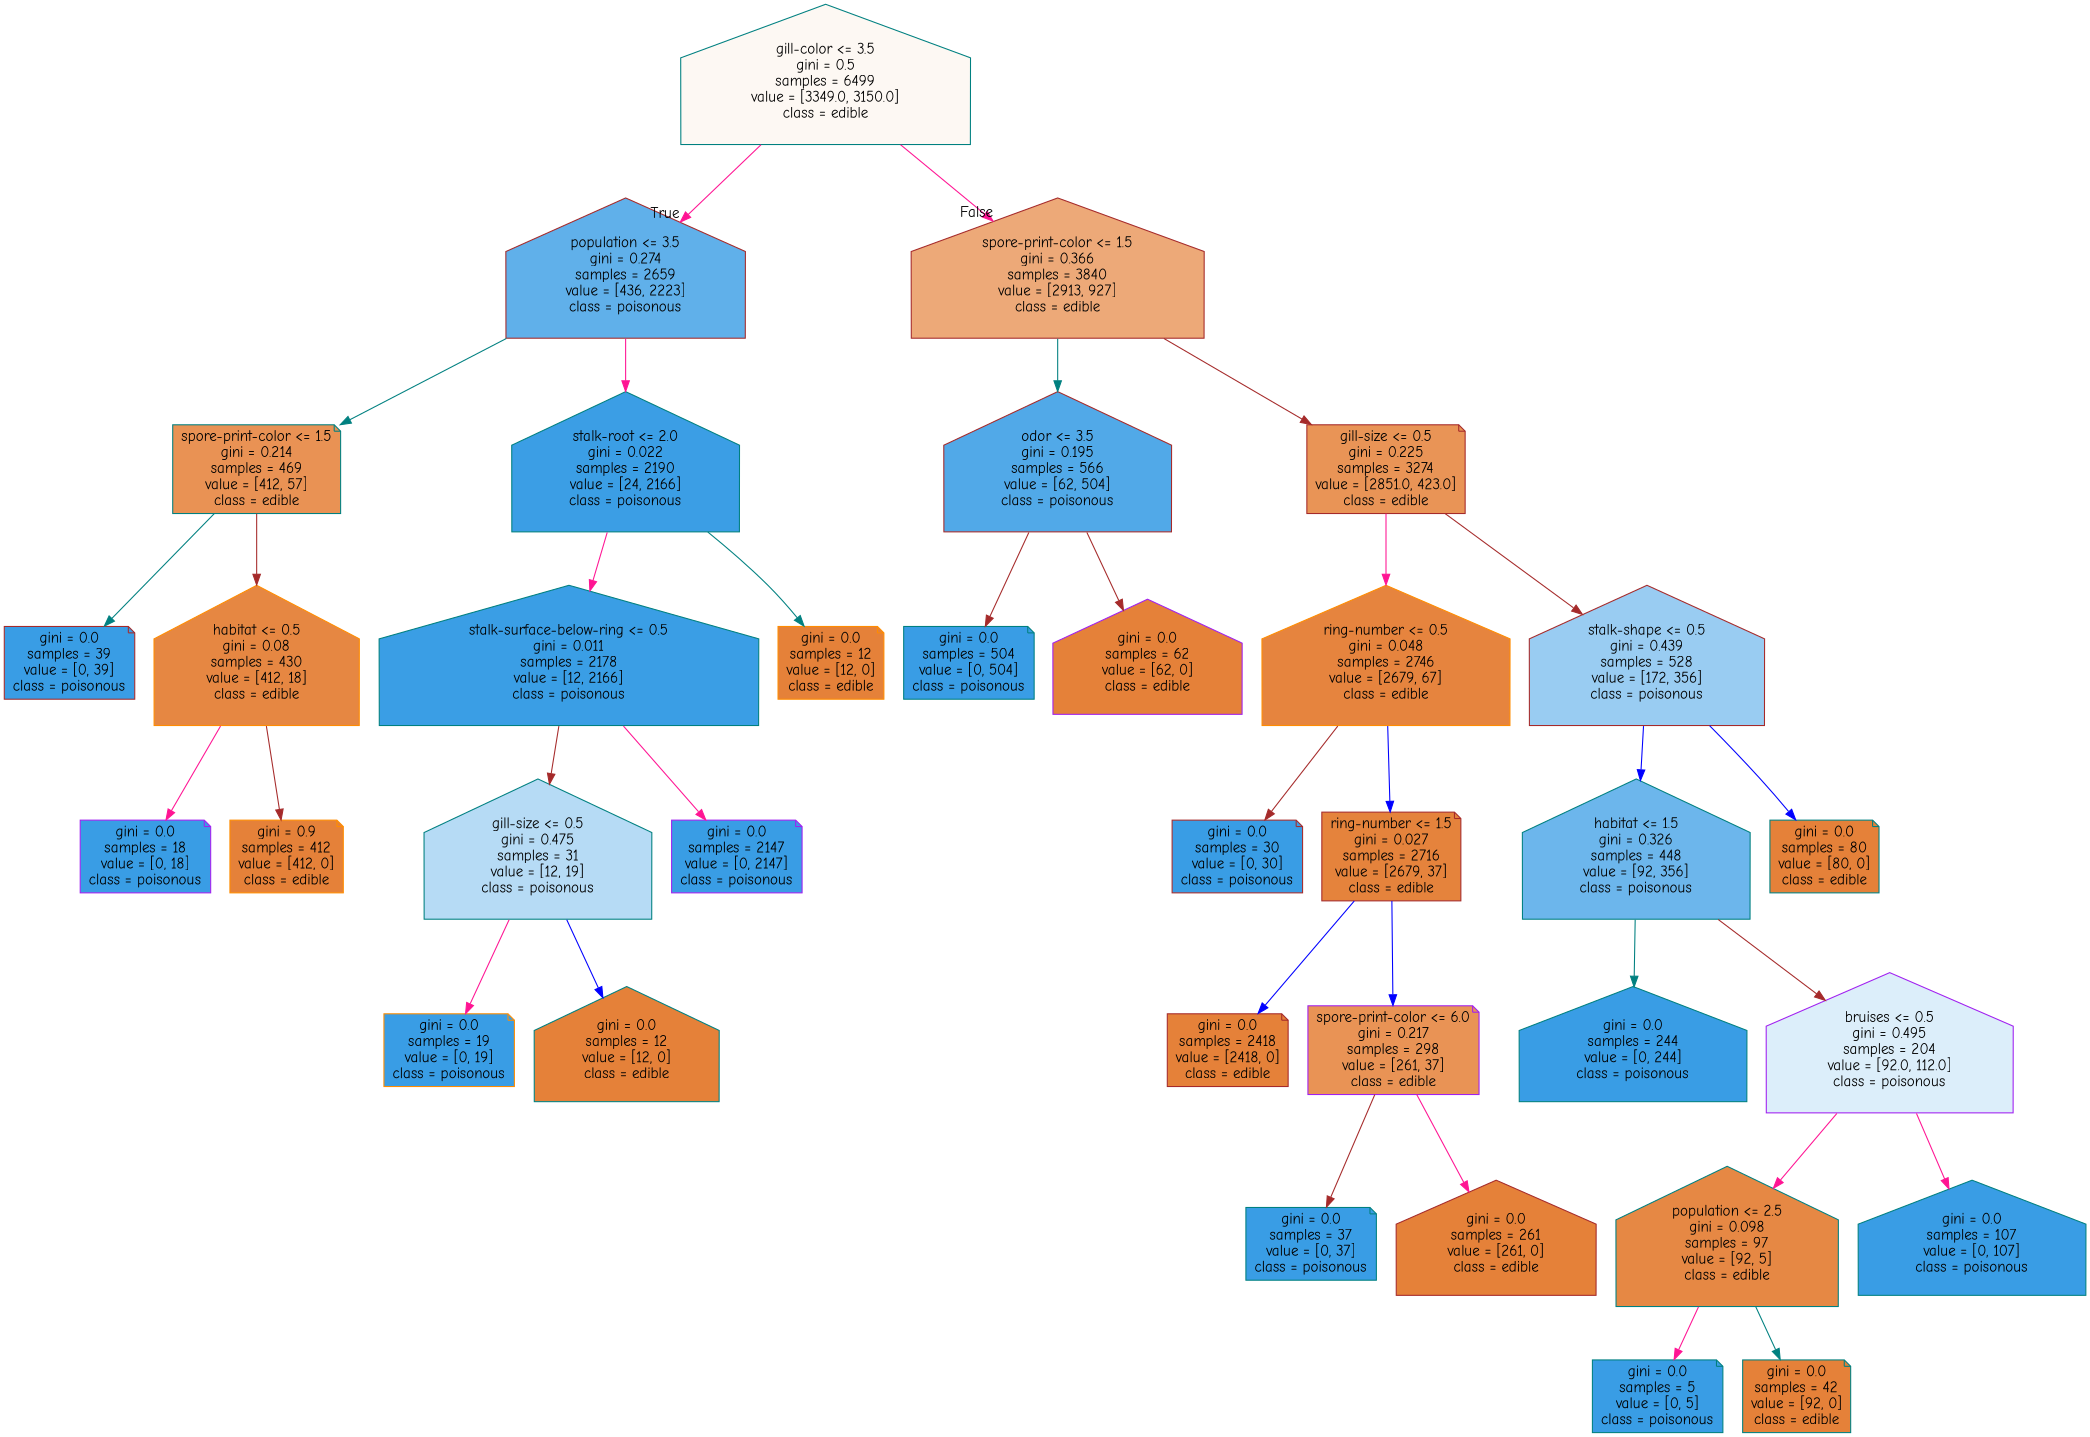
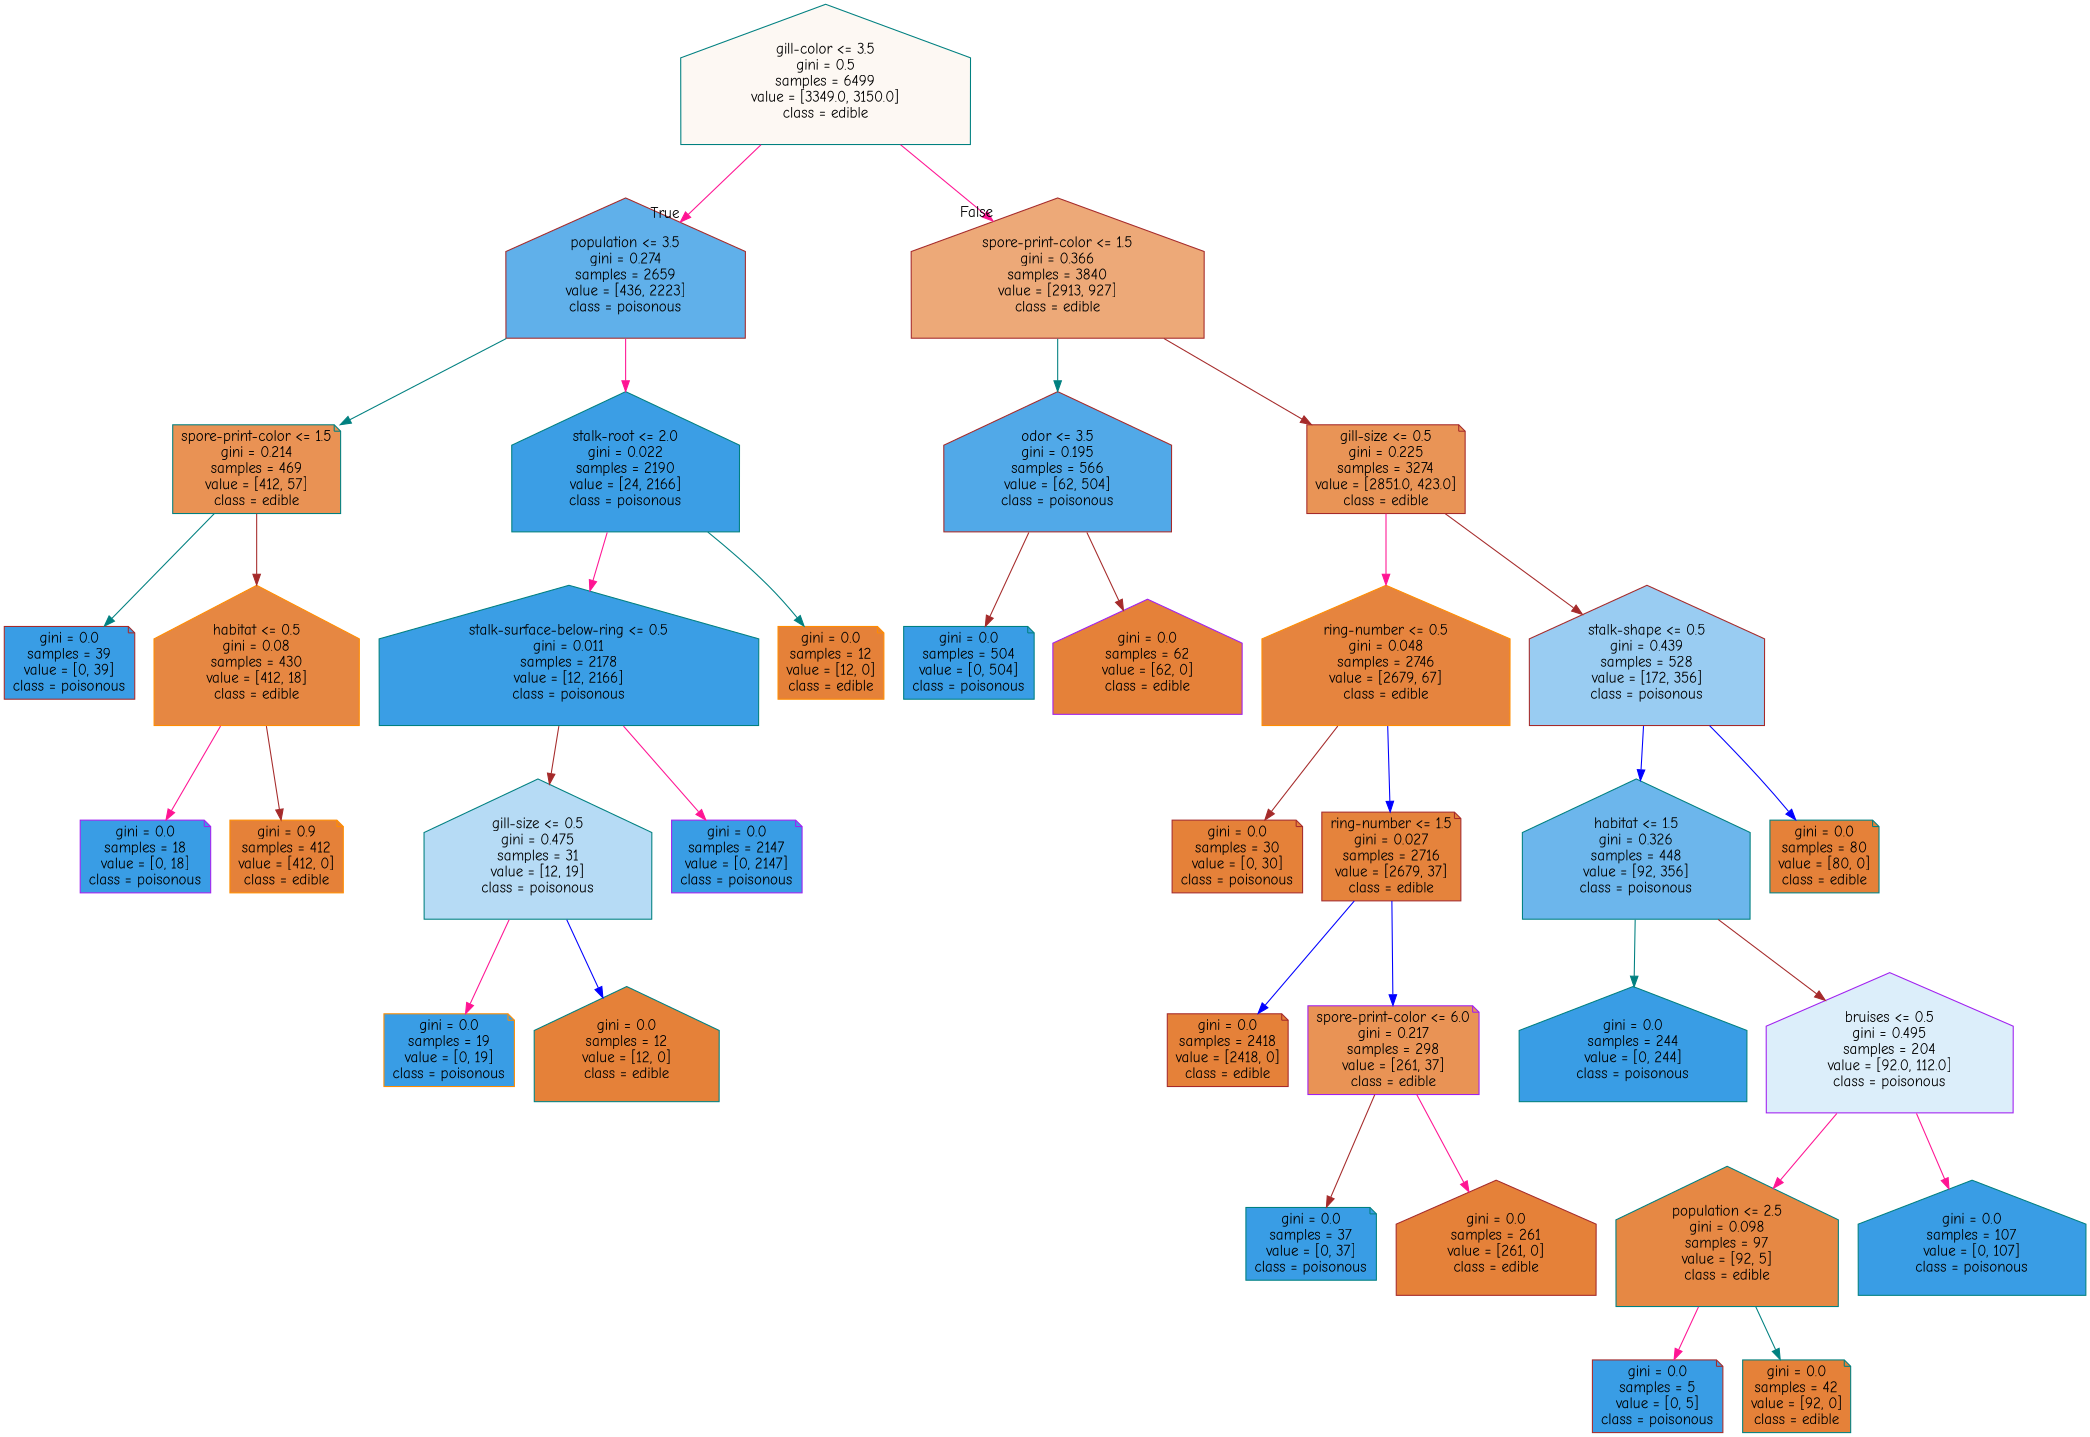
node "gini = 0.0 samples = 30 value = [0, 30] class = poisonous": fillcolor #399de5 -> #e58139
node "gini = 0.0 samples = 5 value = [0, 5] class = poisonous": color teal -> brown
